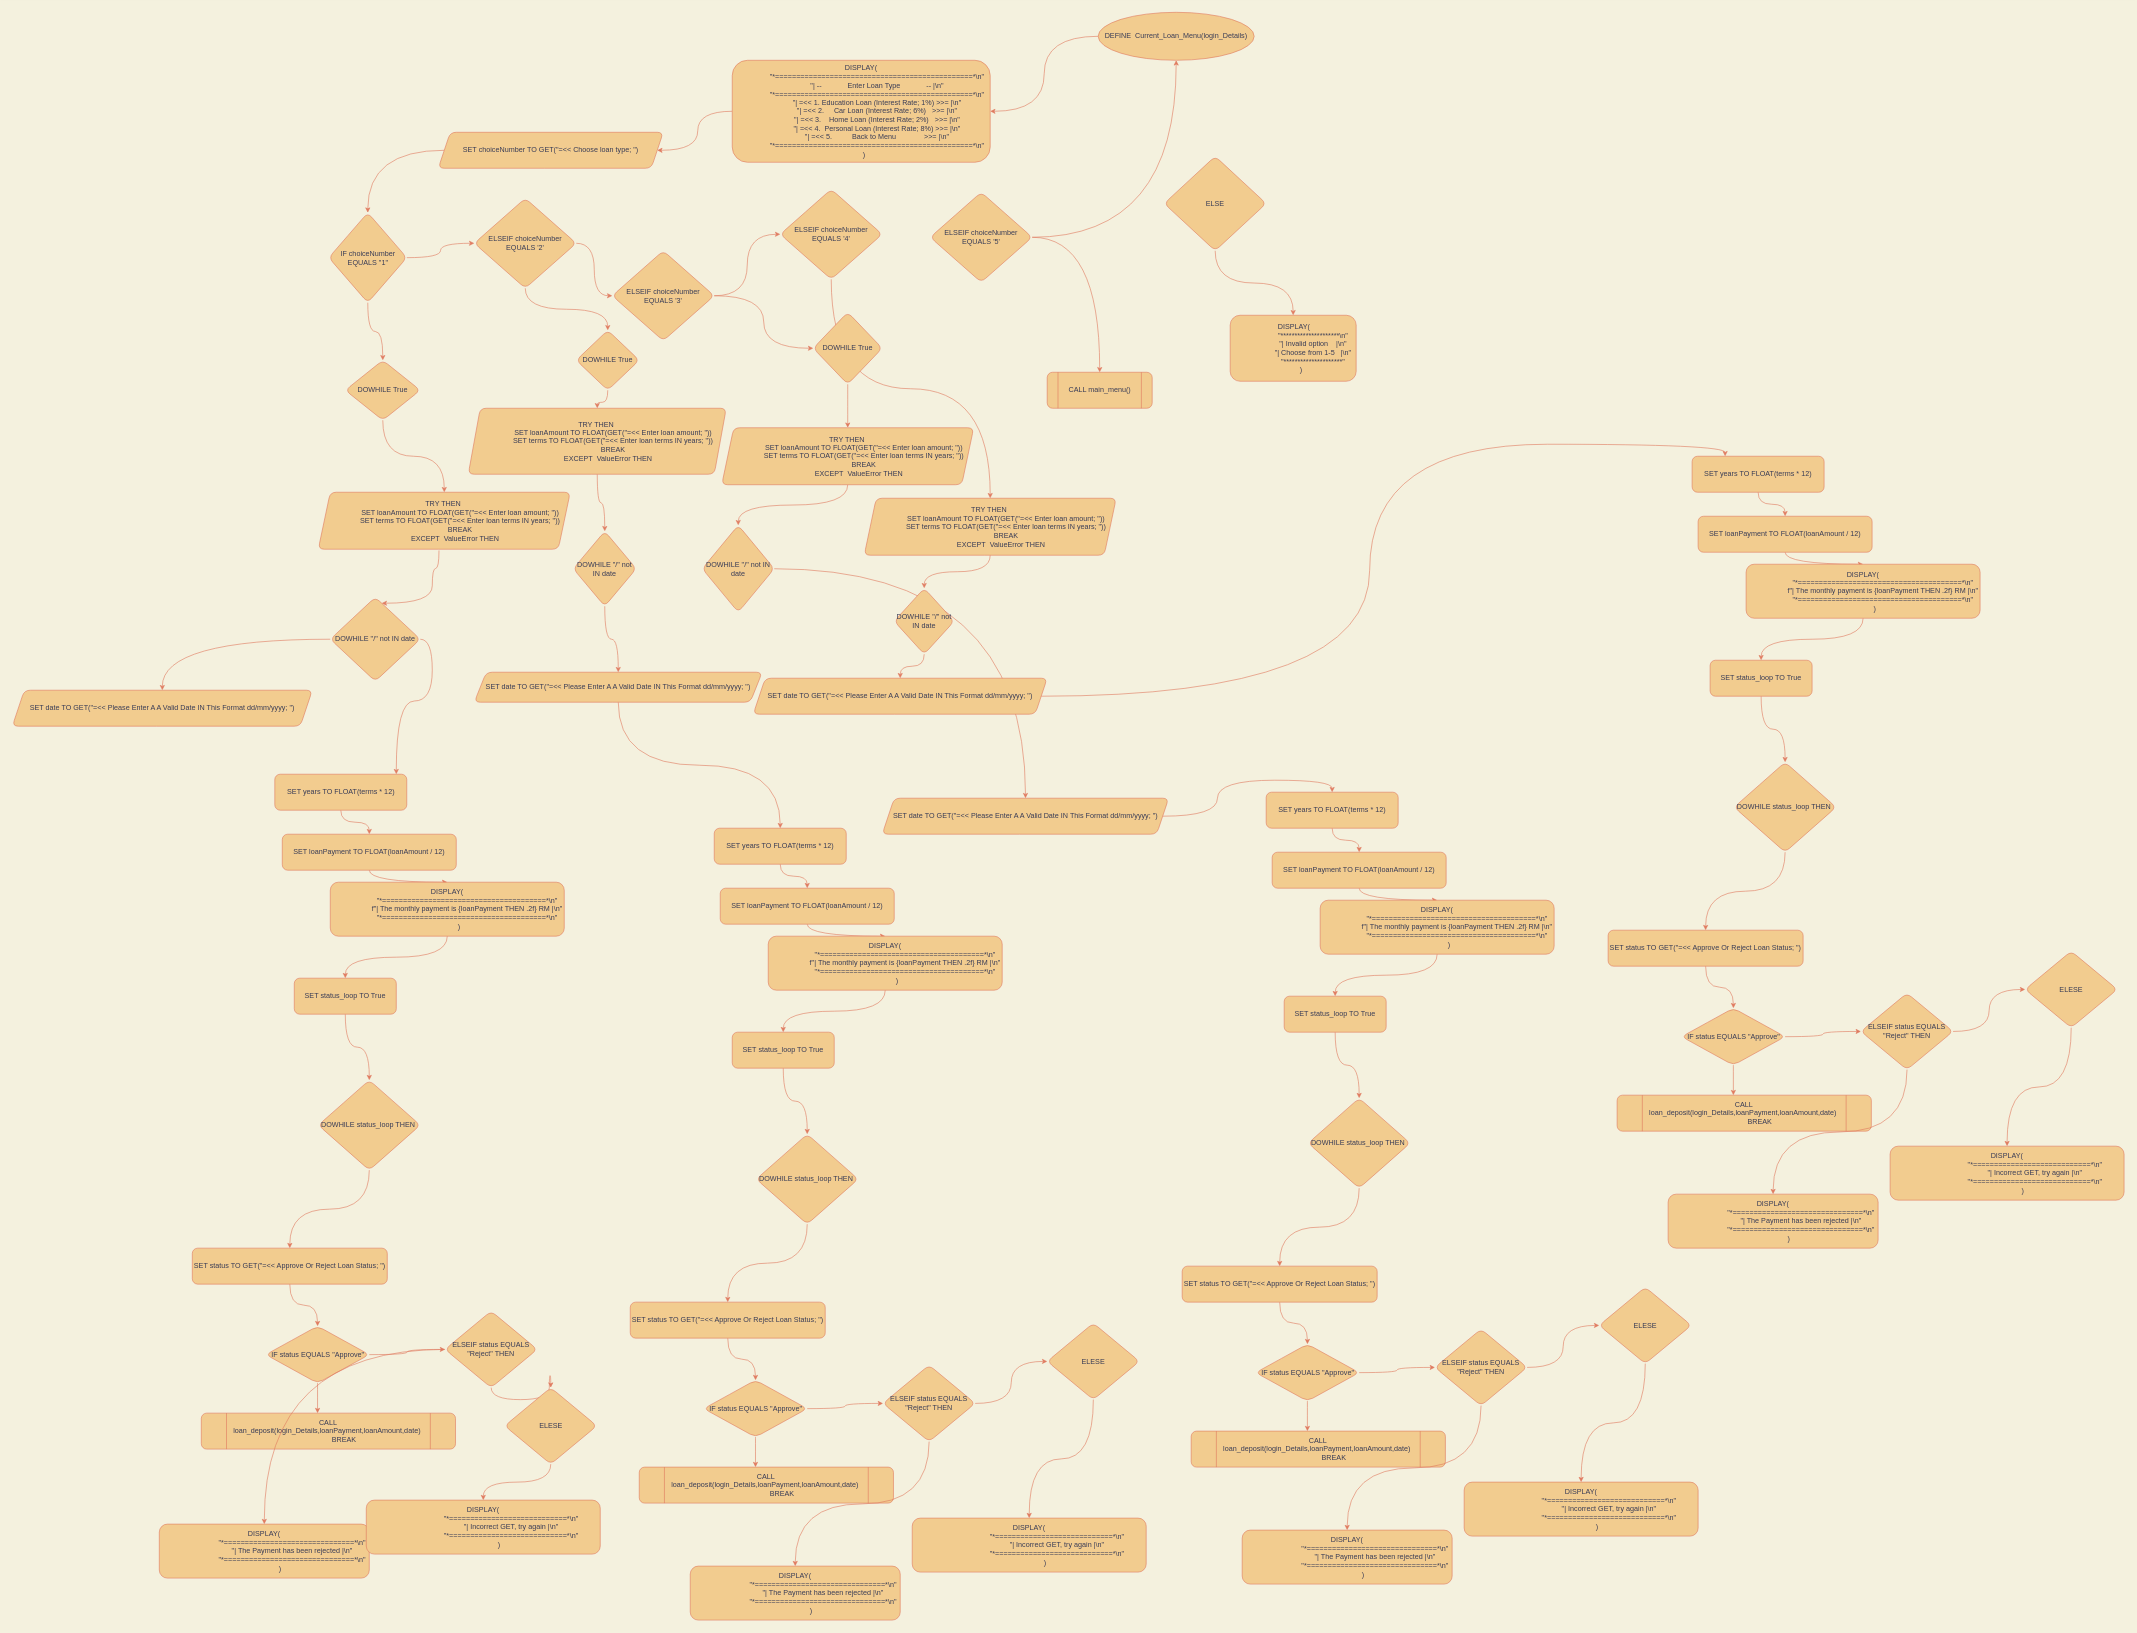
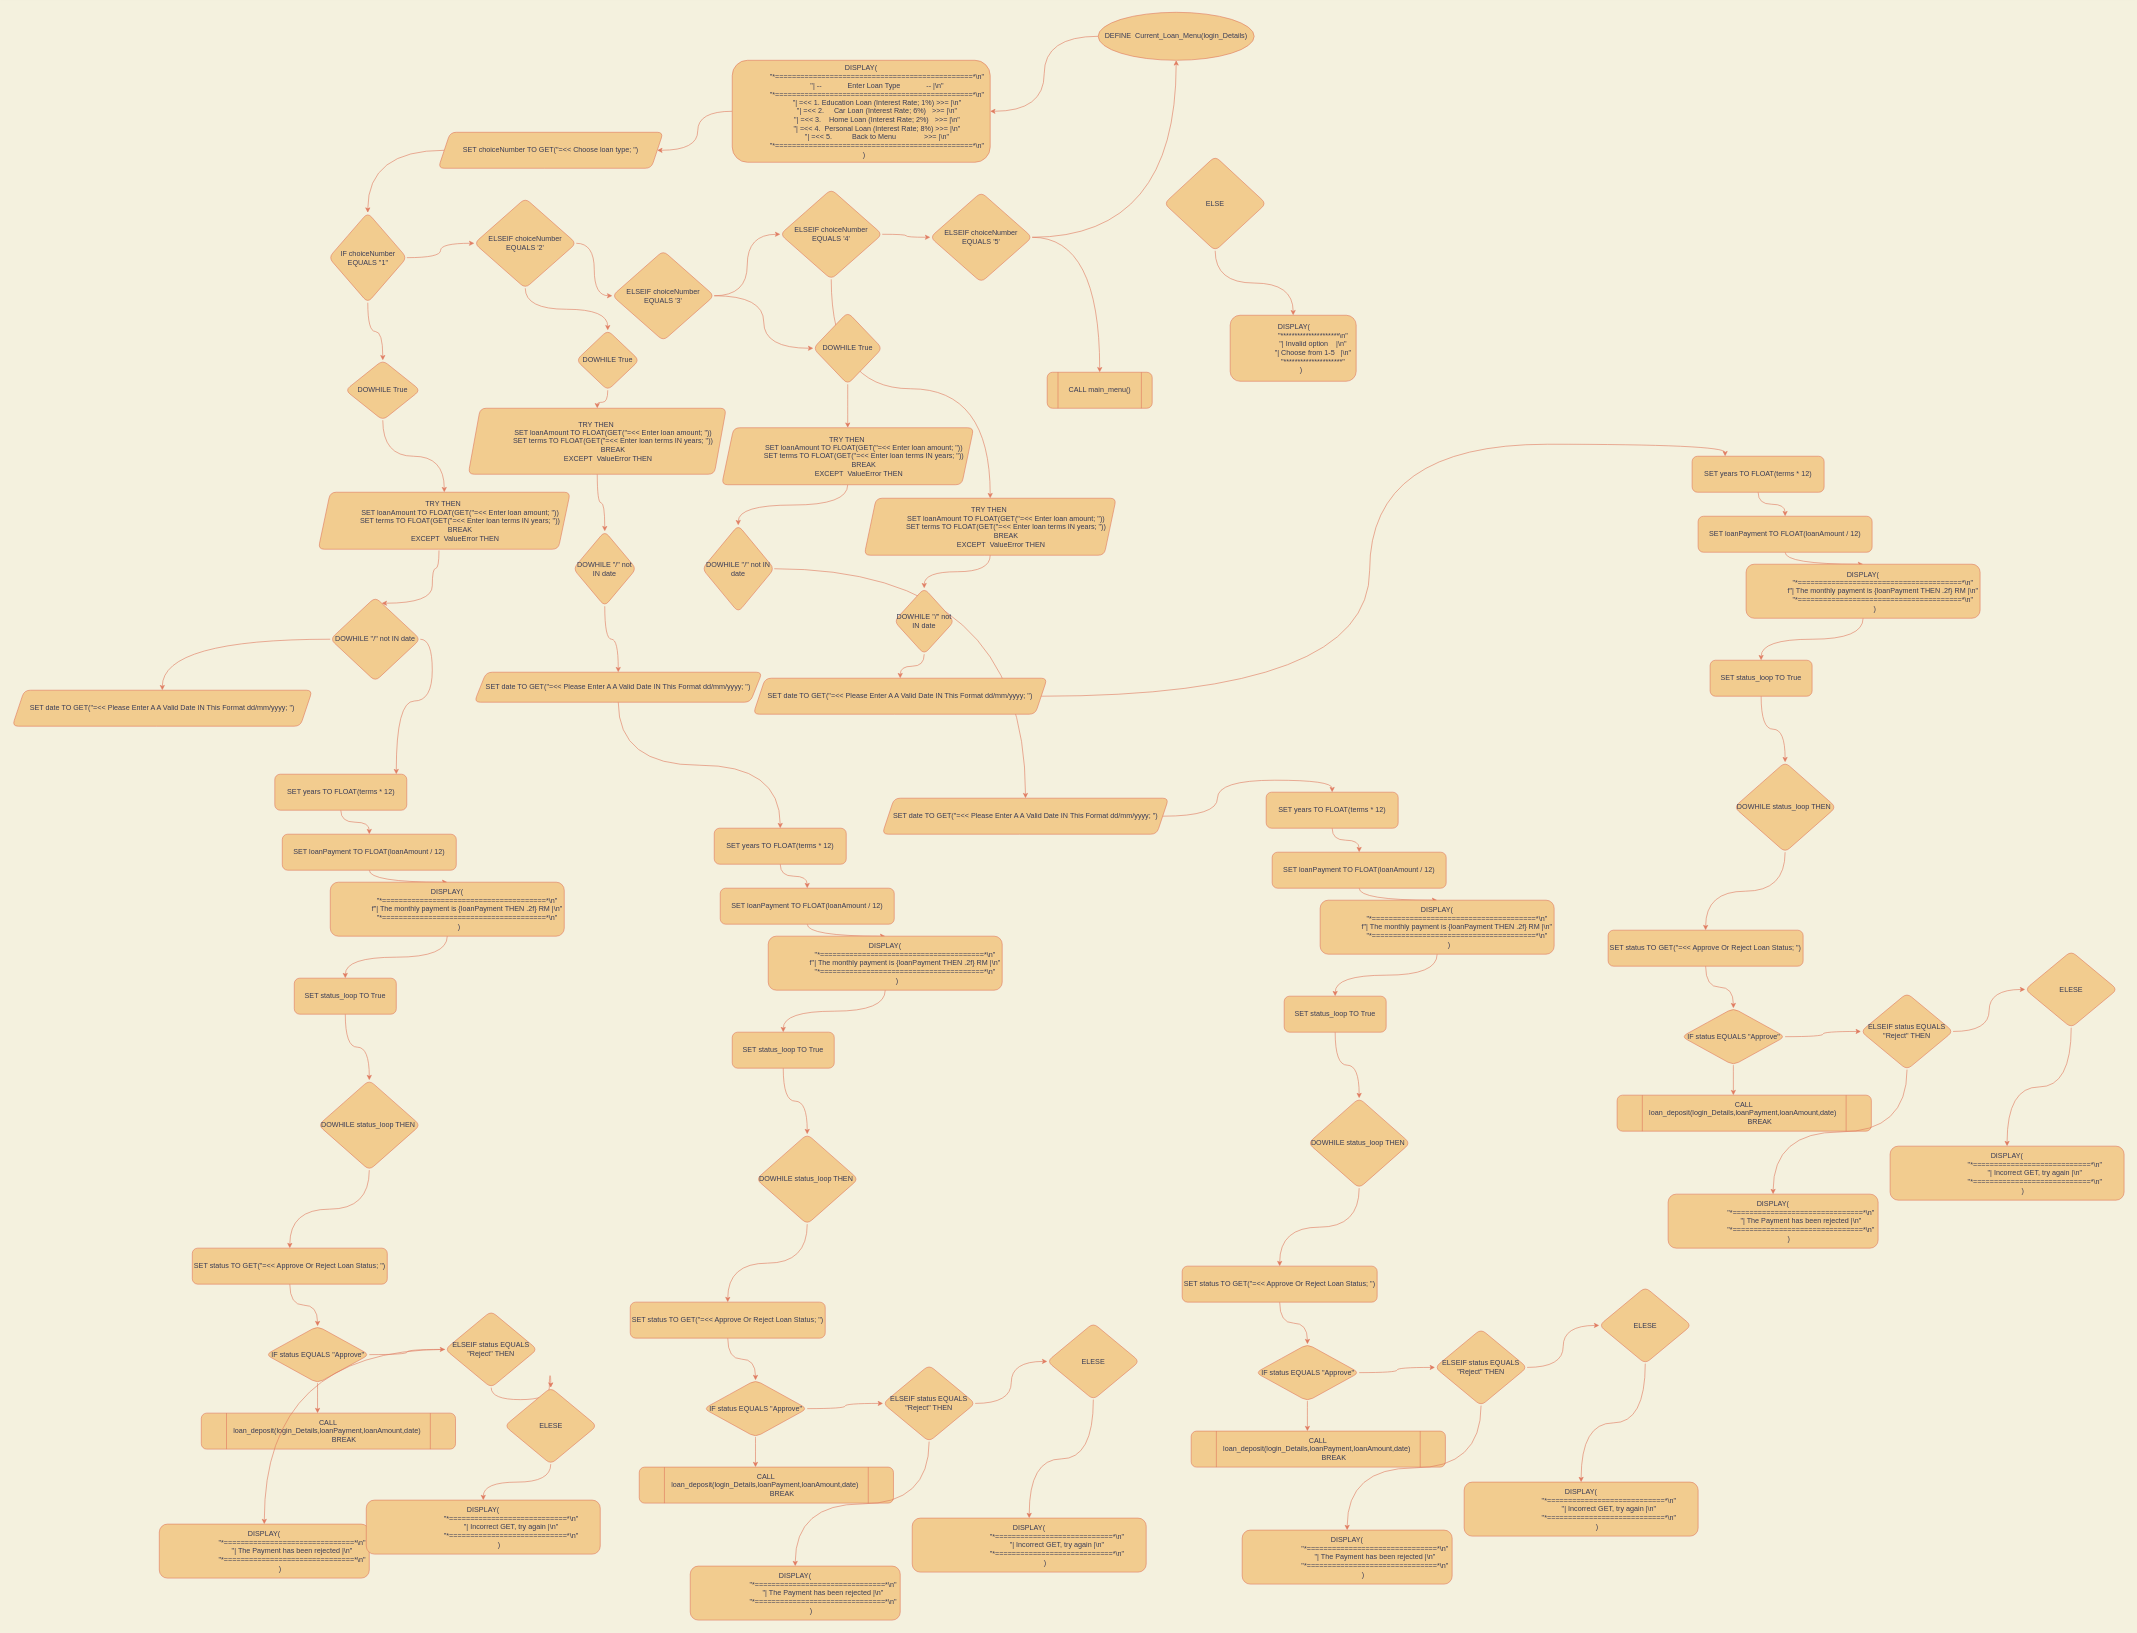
edge "ELSEIF choiceNumber EQUALS '4'" -> "ELSEIF choiceNumber EQUALS '5'": added
